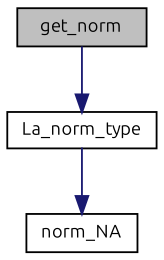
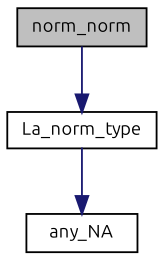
node "get_norm": label "get_norm" -> "norm_norm"
node "norm_NA": label "norm_NA" -> "any_NA"
